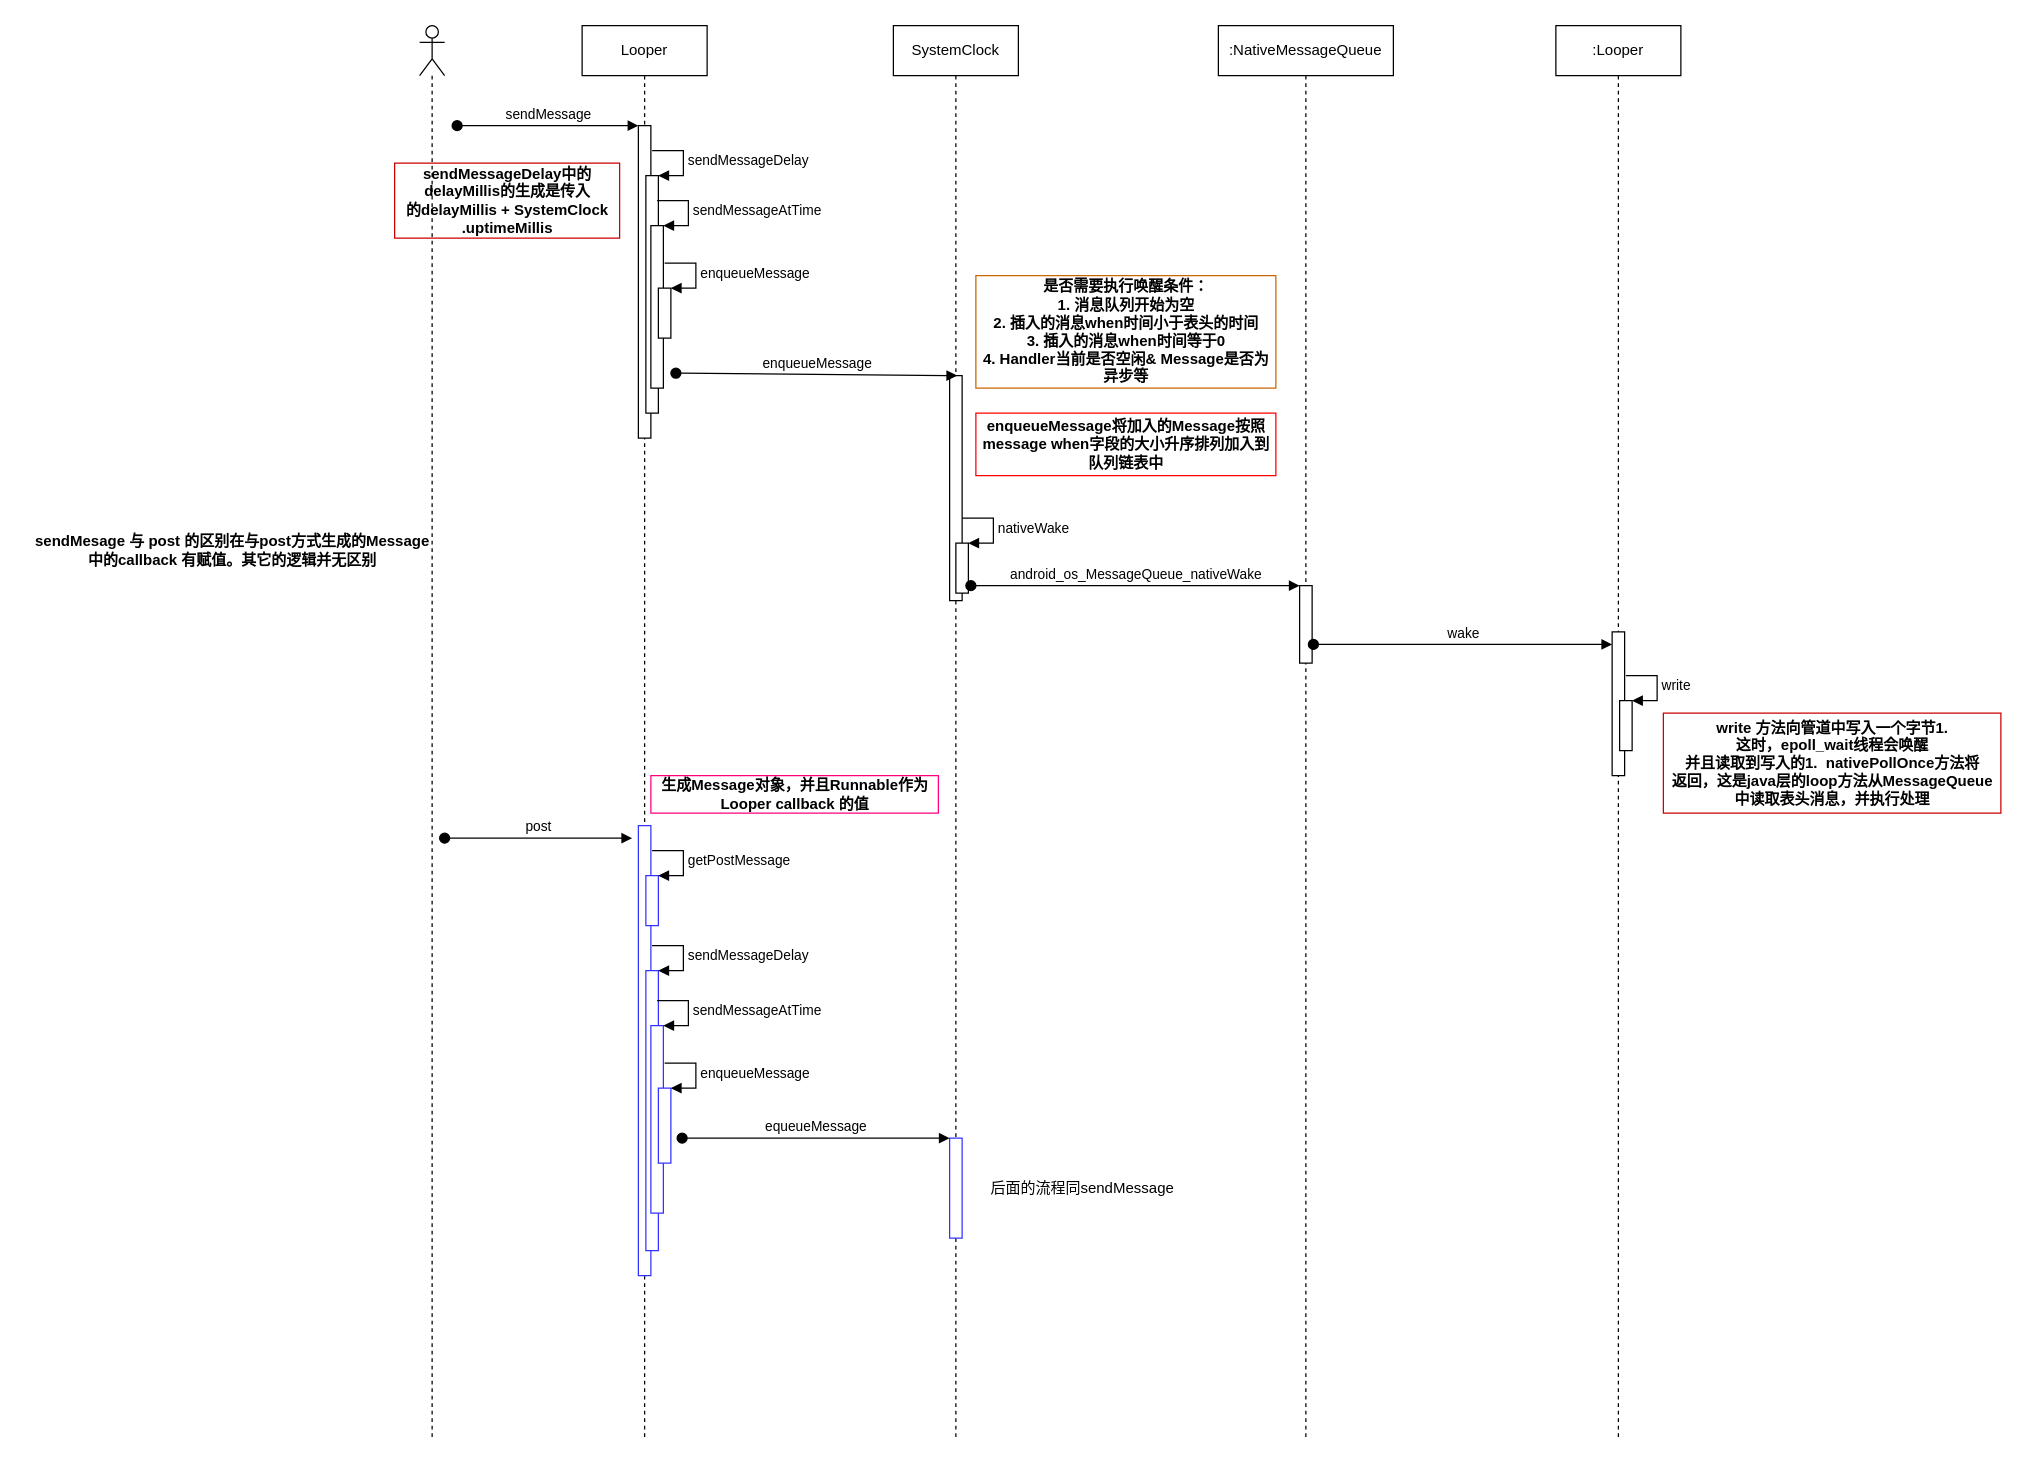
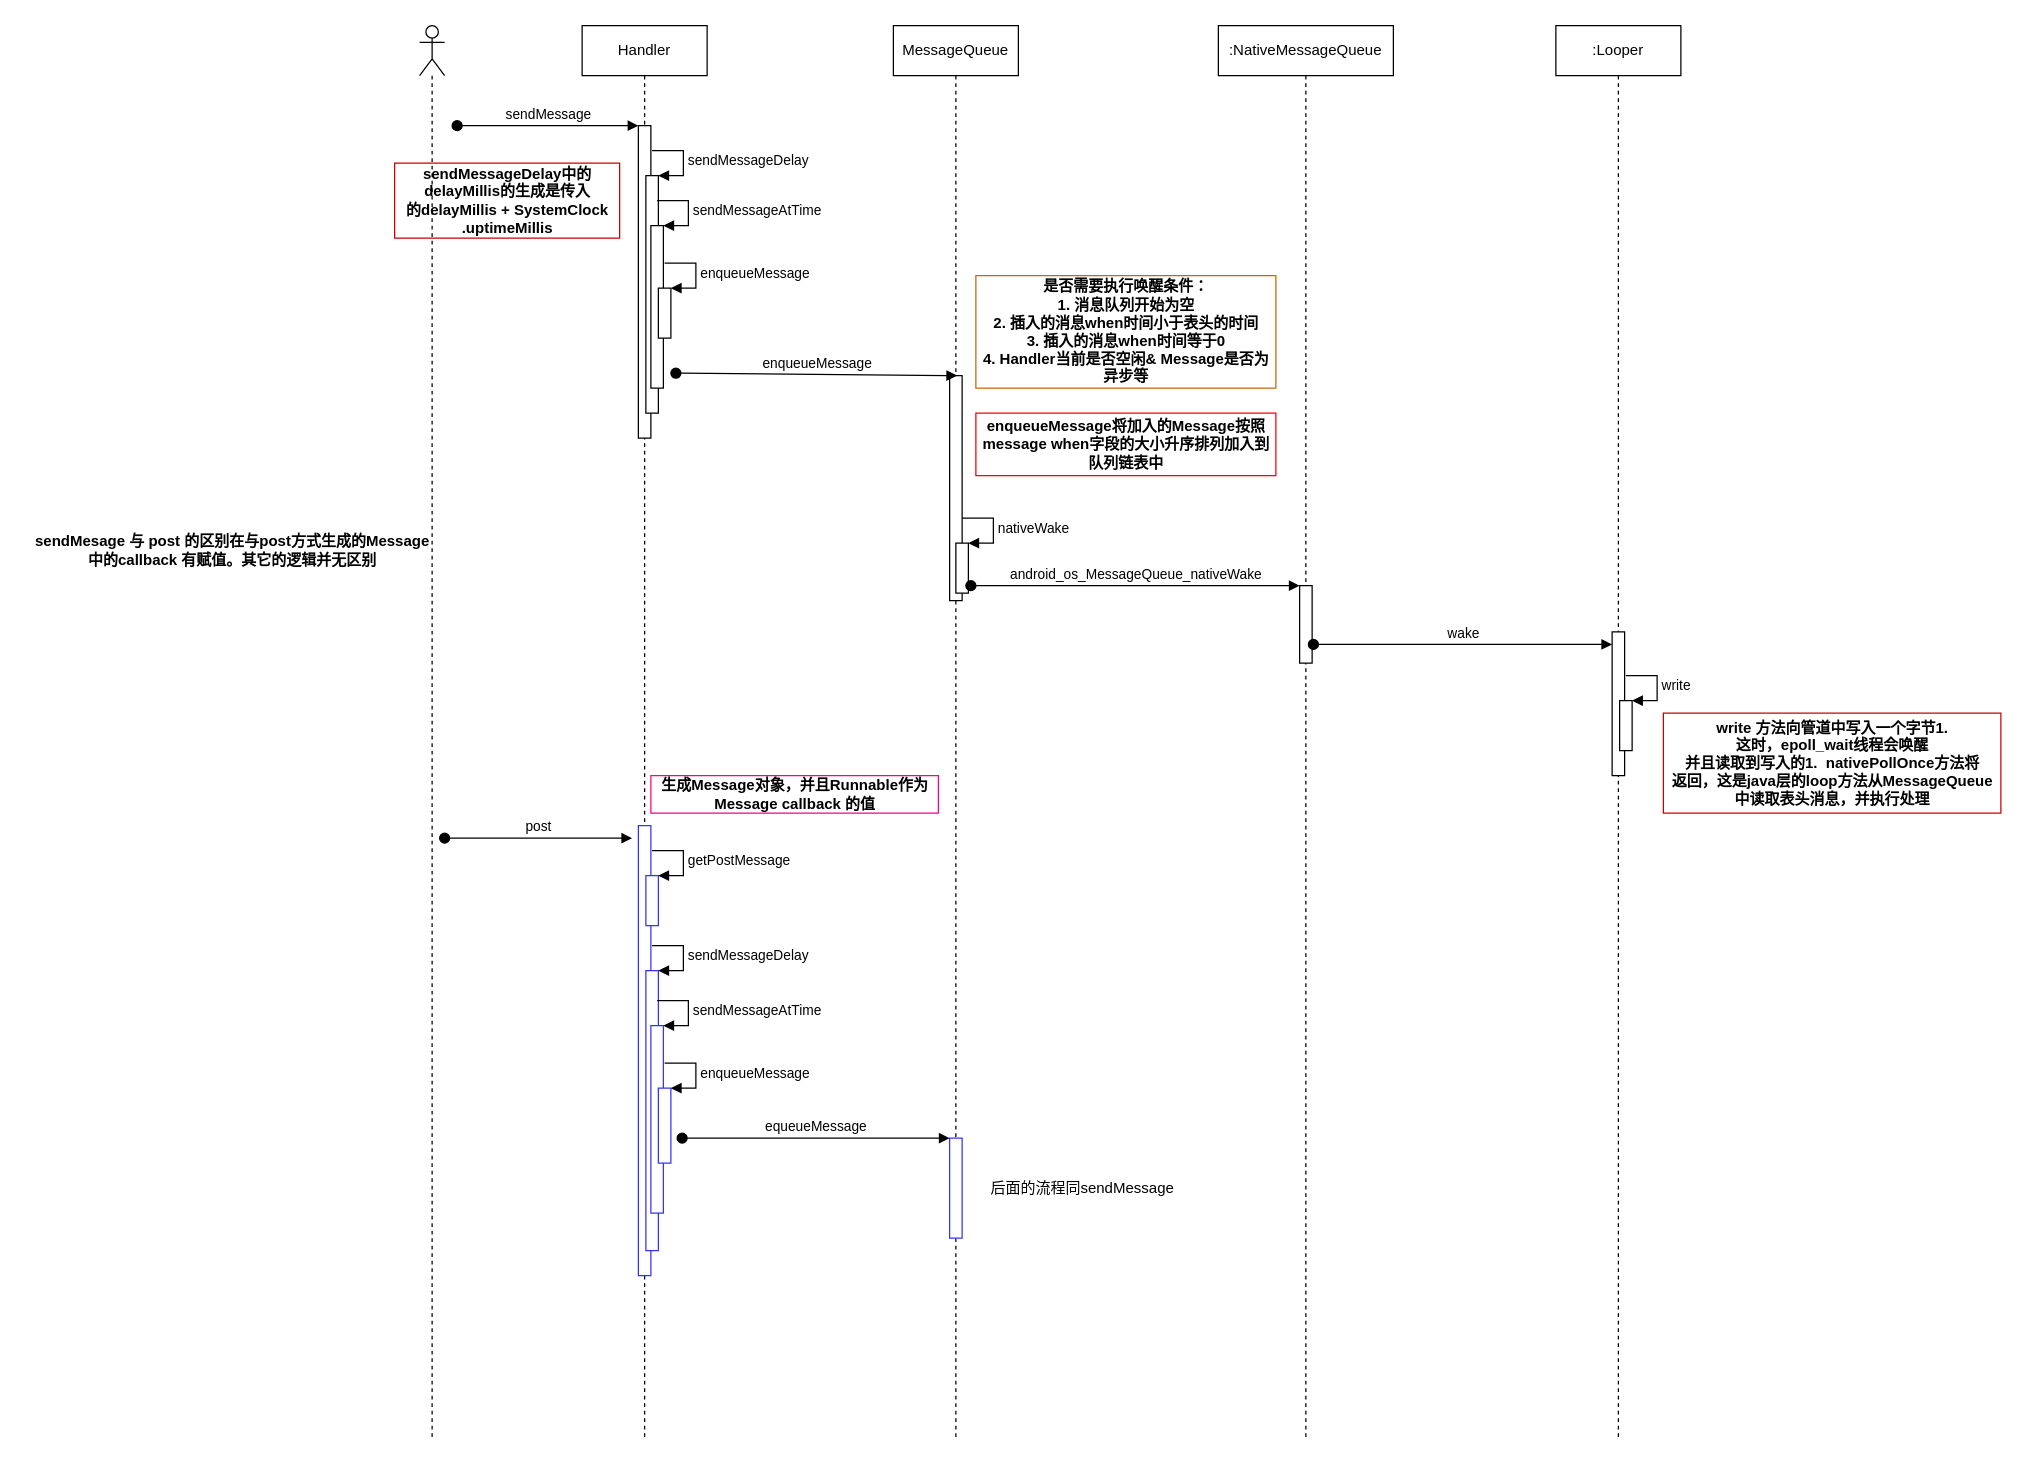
node "Looper": label "Looper" -> "Handler"
node "SystemClock": label "SystemClock" -> "MessageQueue"
node "生成Message对象，并且Runnable作为 Looper callback 的值": label "生成Message对象，并且Runnable作为 Looper callback 的值" -> "生成Message对象，并且Runnable作为 Message callback 的值"
